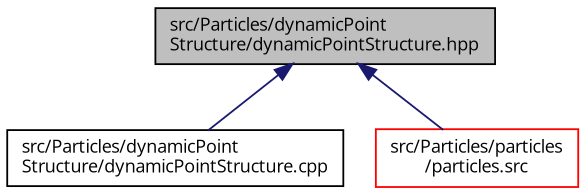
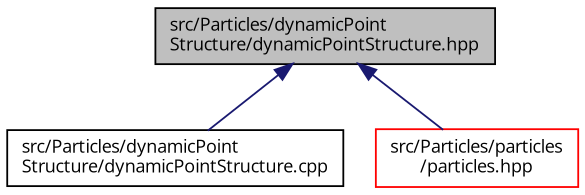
node "src/Particles/particles /particles.src": label "src/Particles/particles /particles.src" -> "src/Particles/particles /particles.hpp"
